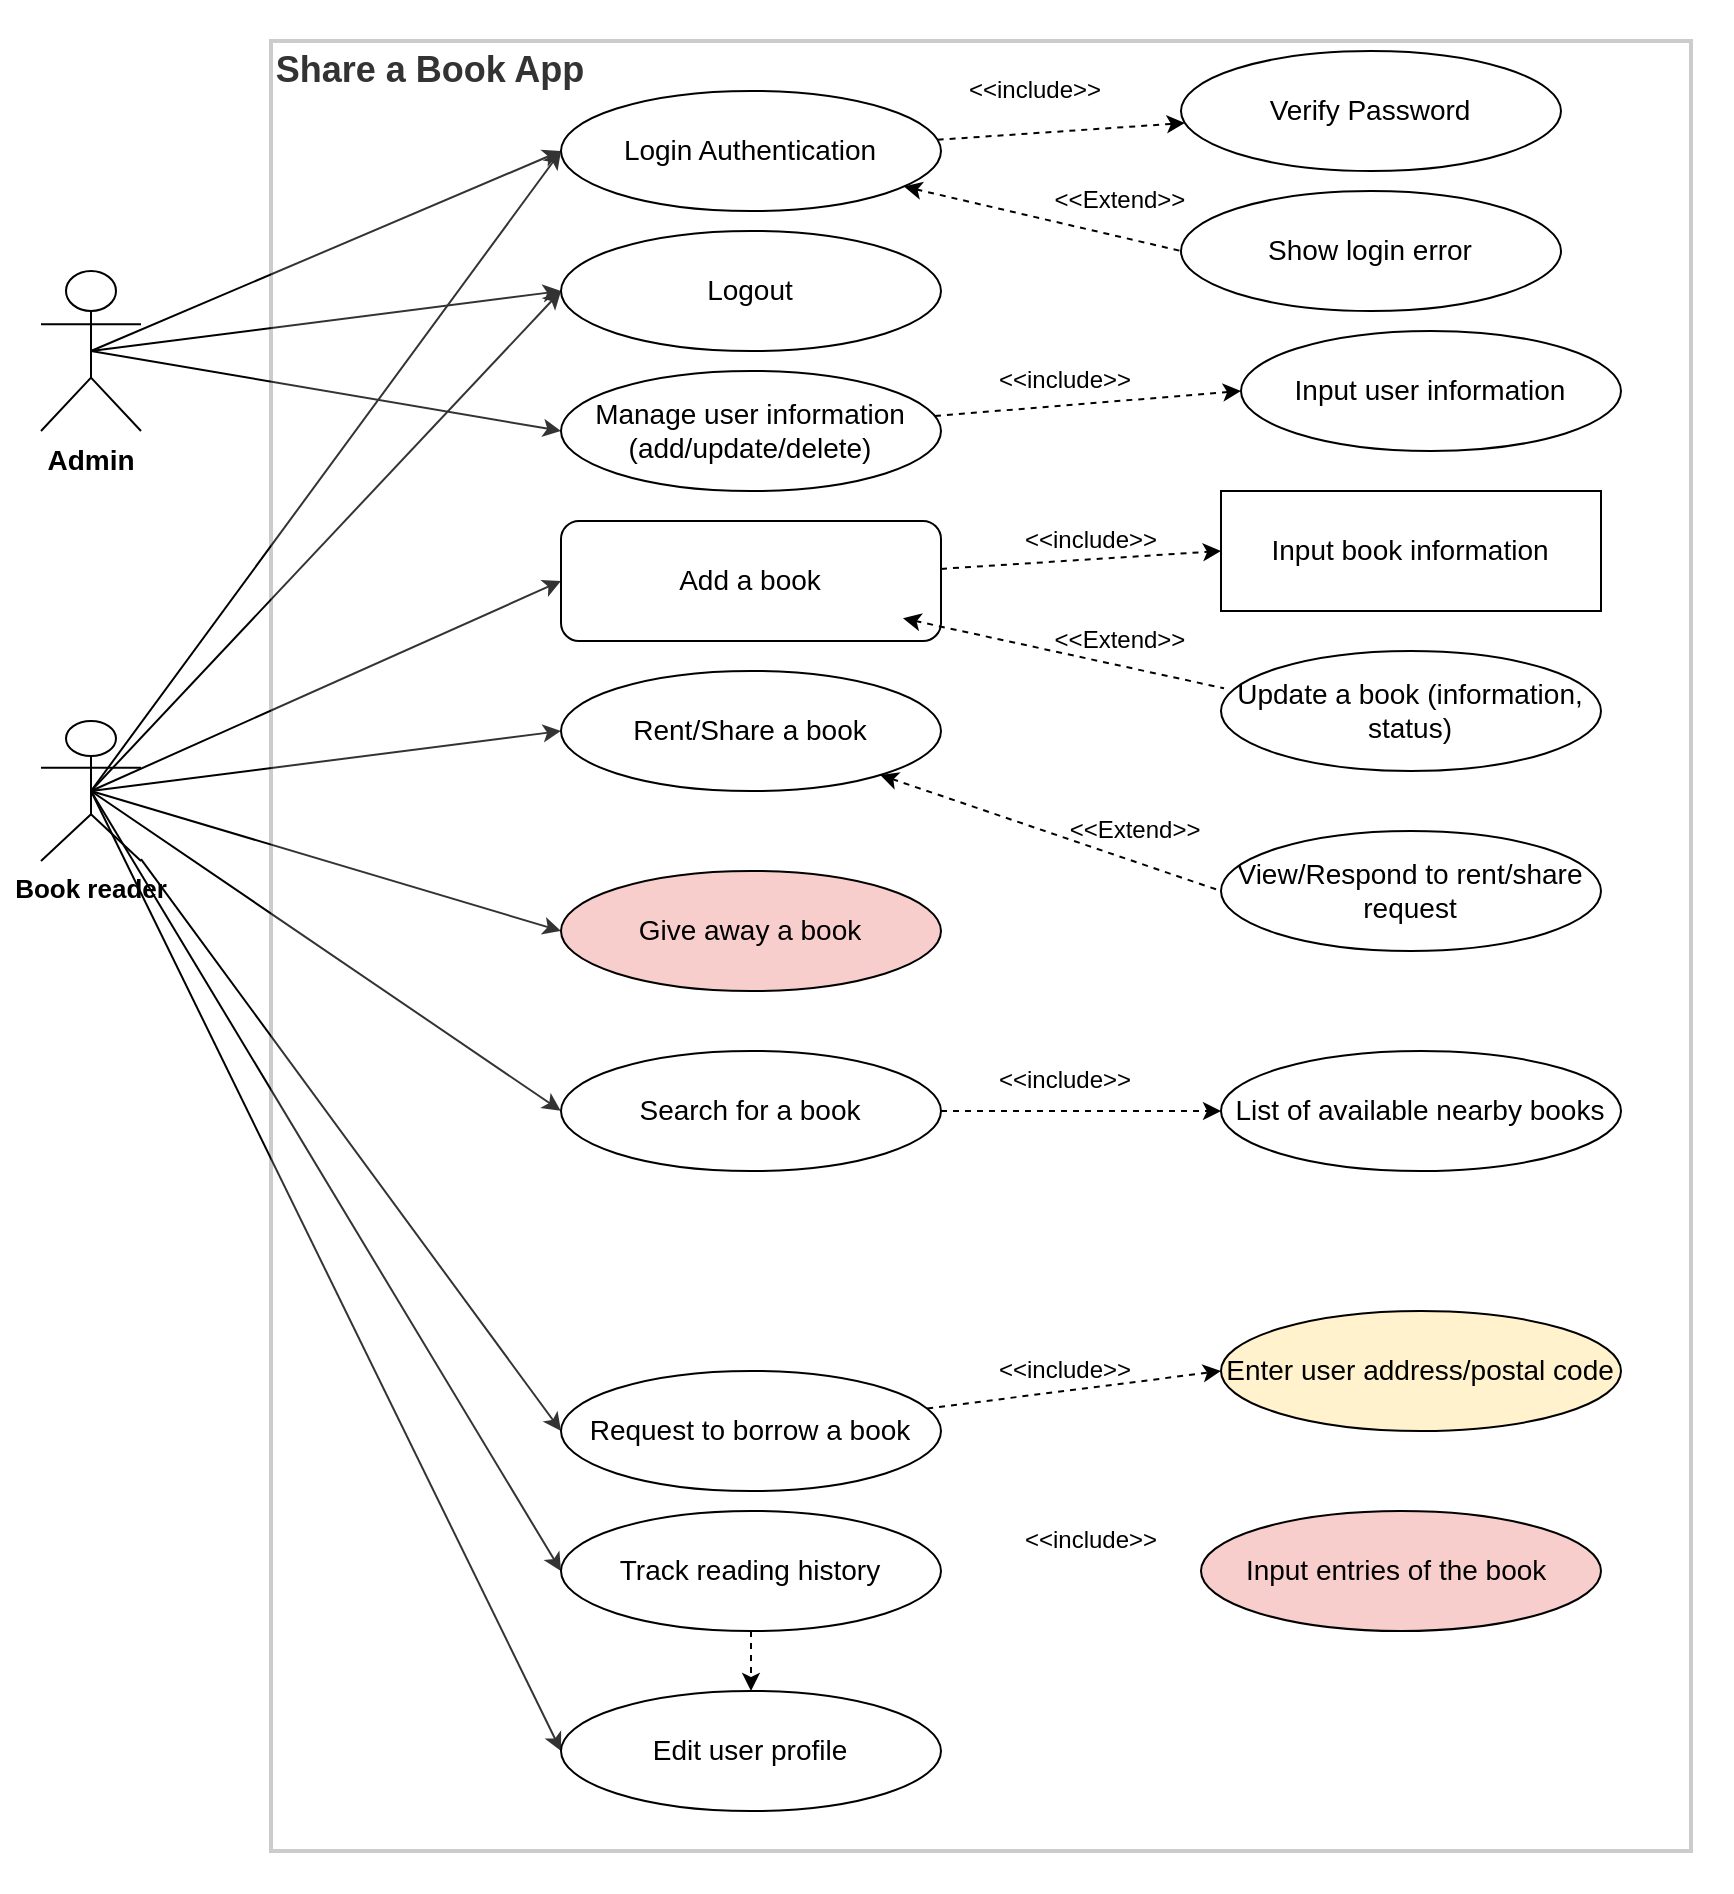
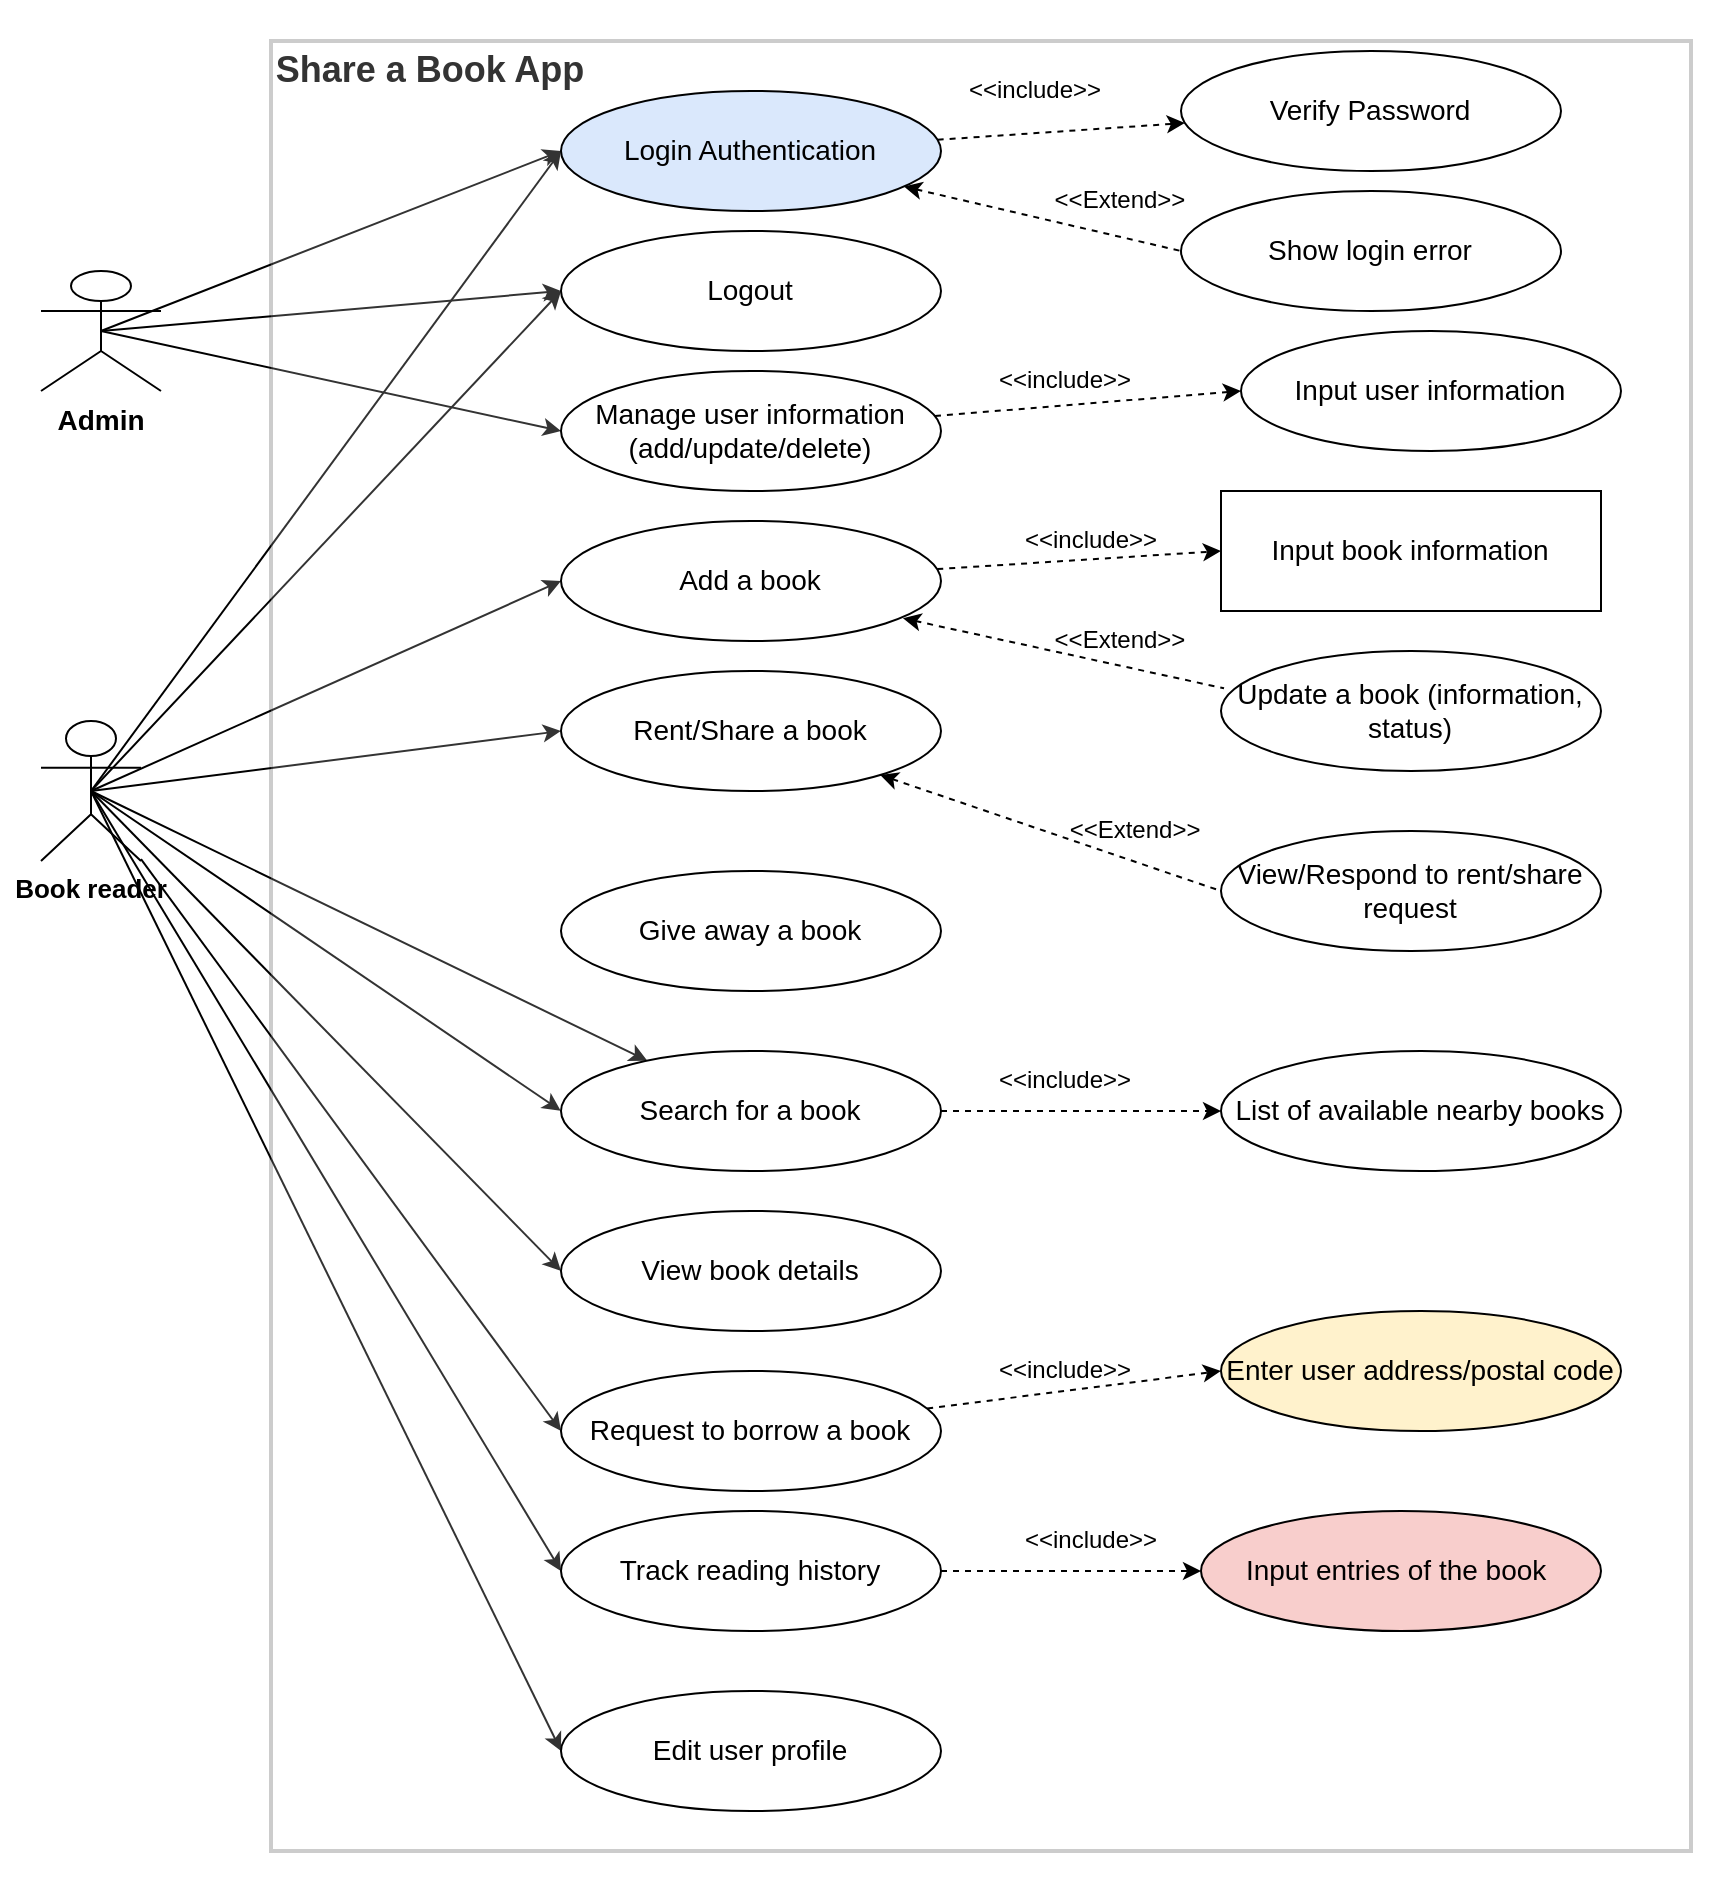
node "Login Authentication": fillcolor #ffffff -> #dae8fc
node "Admin": size 100x160 -> 120x120
node "Add a book": shape rounded rectangle -> ellipse
edge "Book reader" -> "Give away a book": now "Book reader" -> "Search for a book"
node "Give away a book": fillcolor #f8cecc -> #ffffff
edge "Book reader" -> "View book details": added
node "View book details": added
edge "Track reading history" -> "Edit user profile": now "Track reading history" -> "Input entries of the book"
